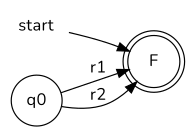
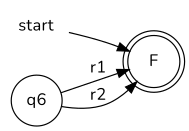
node "q0": label "q0" -> "q6"
